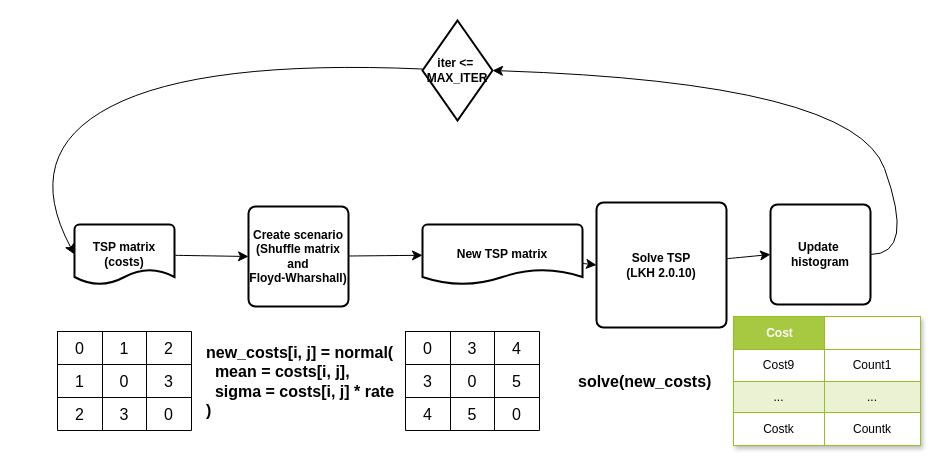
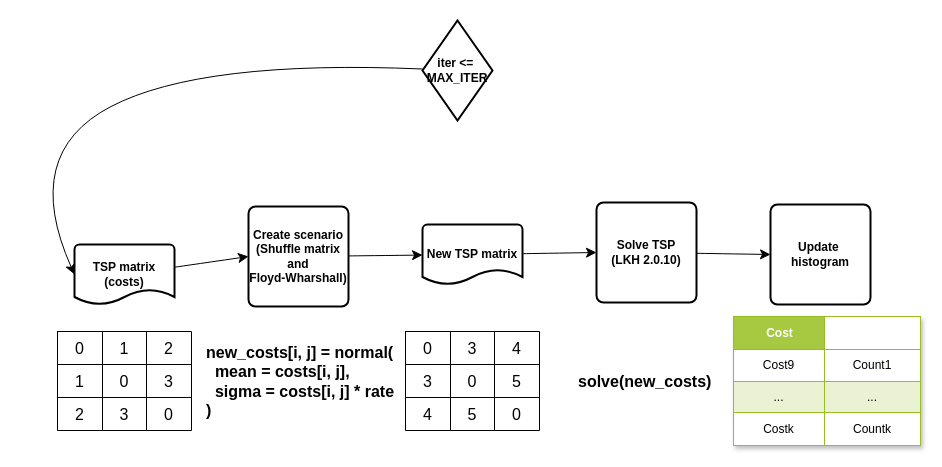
edge "Update histogram" -> "iter <= MAX_ITER": removed
node "TSP matrix (costs)": moved (125, 255) -> (125, 275)
node "New TSP matrix": size 160x60 -> 100x60
node "Solve TSP (LKH 2.0.10)": size 130x125 -> 100x100
